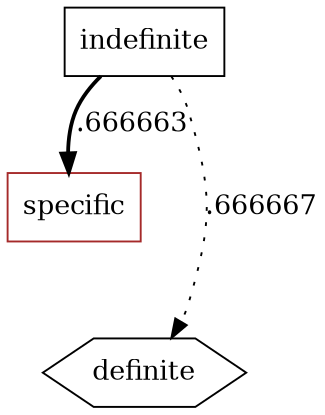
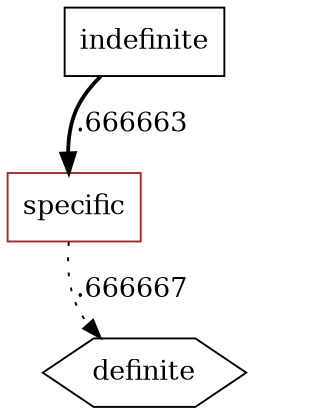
edge "indefinite" -> "definite": now "specific" -> "definite"
